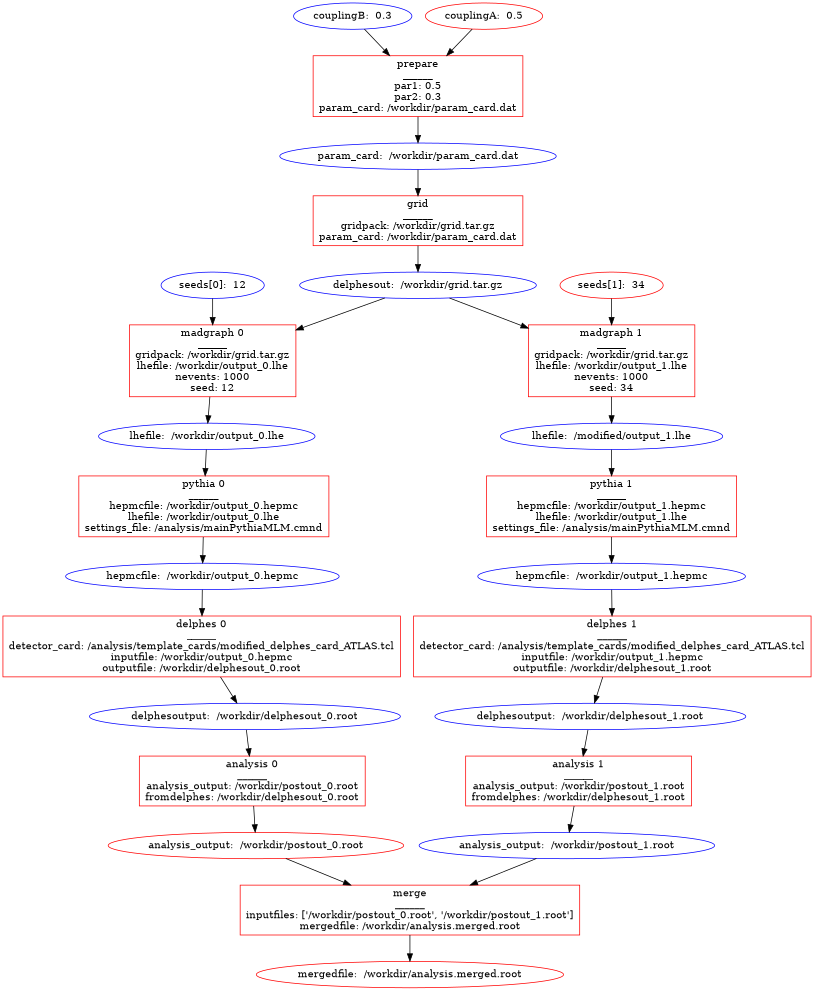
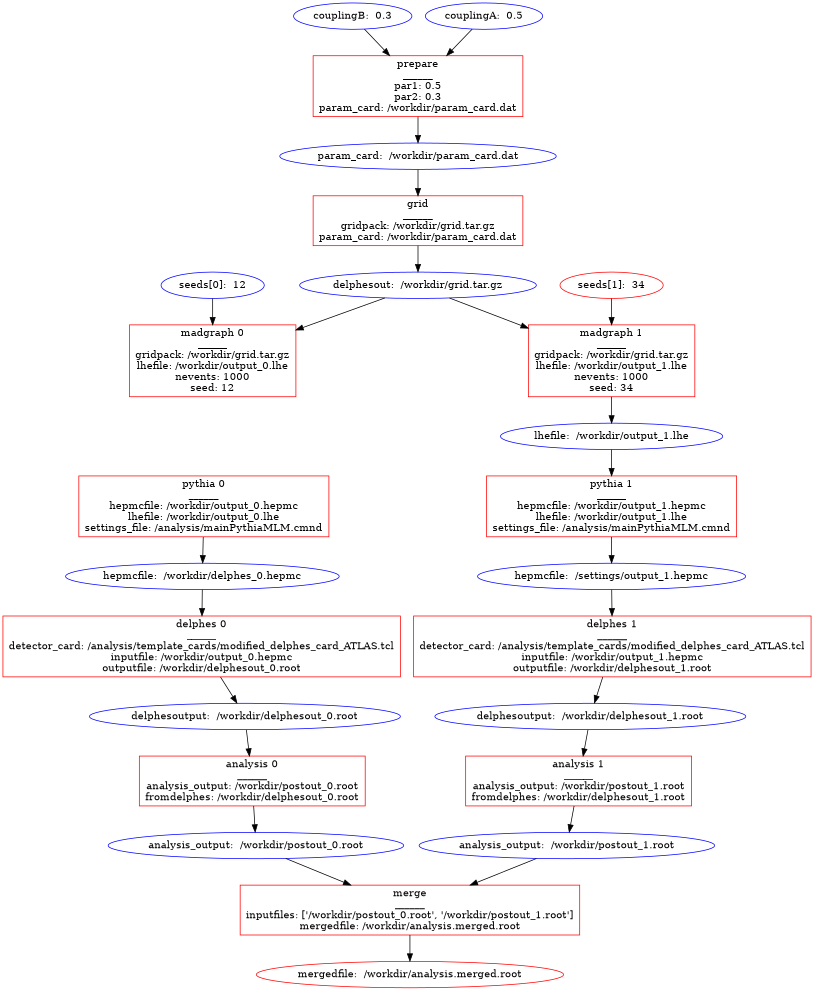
node "couplingA:  0.5": color red -> blue
node "lhefile:  /workdir/output_0.lhe": removed
node "lhefile:  /modified/output_1.lhe": label "lhefile:  /modified/output_1.lhe" -> "lhefile:  /workdir/output_1.lhe"
node "hepmcfile:  /workdir/output_0.hepmc": label "hepmcfile:  /workdir/output_0.hepmc" -> "hepmcfile:  /workdir/delphes_0.hepmc"
node "hepmcfile:  /workdir/output_1.hepmc": label "hepmcfile:  /workdir/output_1.hepmc" -> "hepmcfile:  /settings/output_1.hepmc"
node "analysis_output:  /workdir/postout_0.root": color red -> blue
